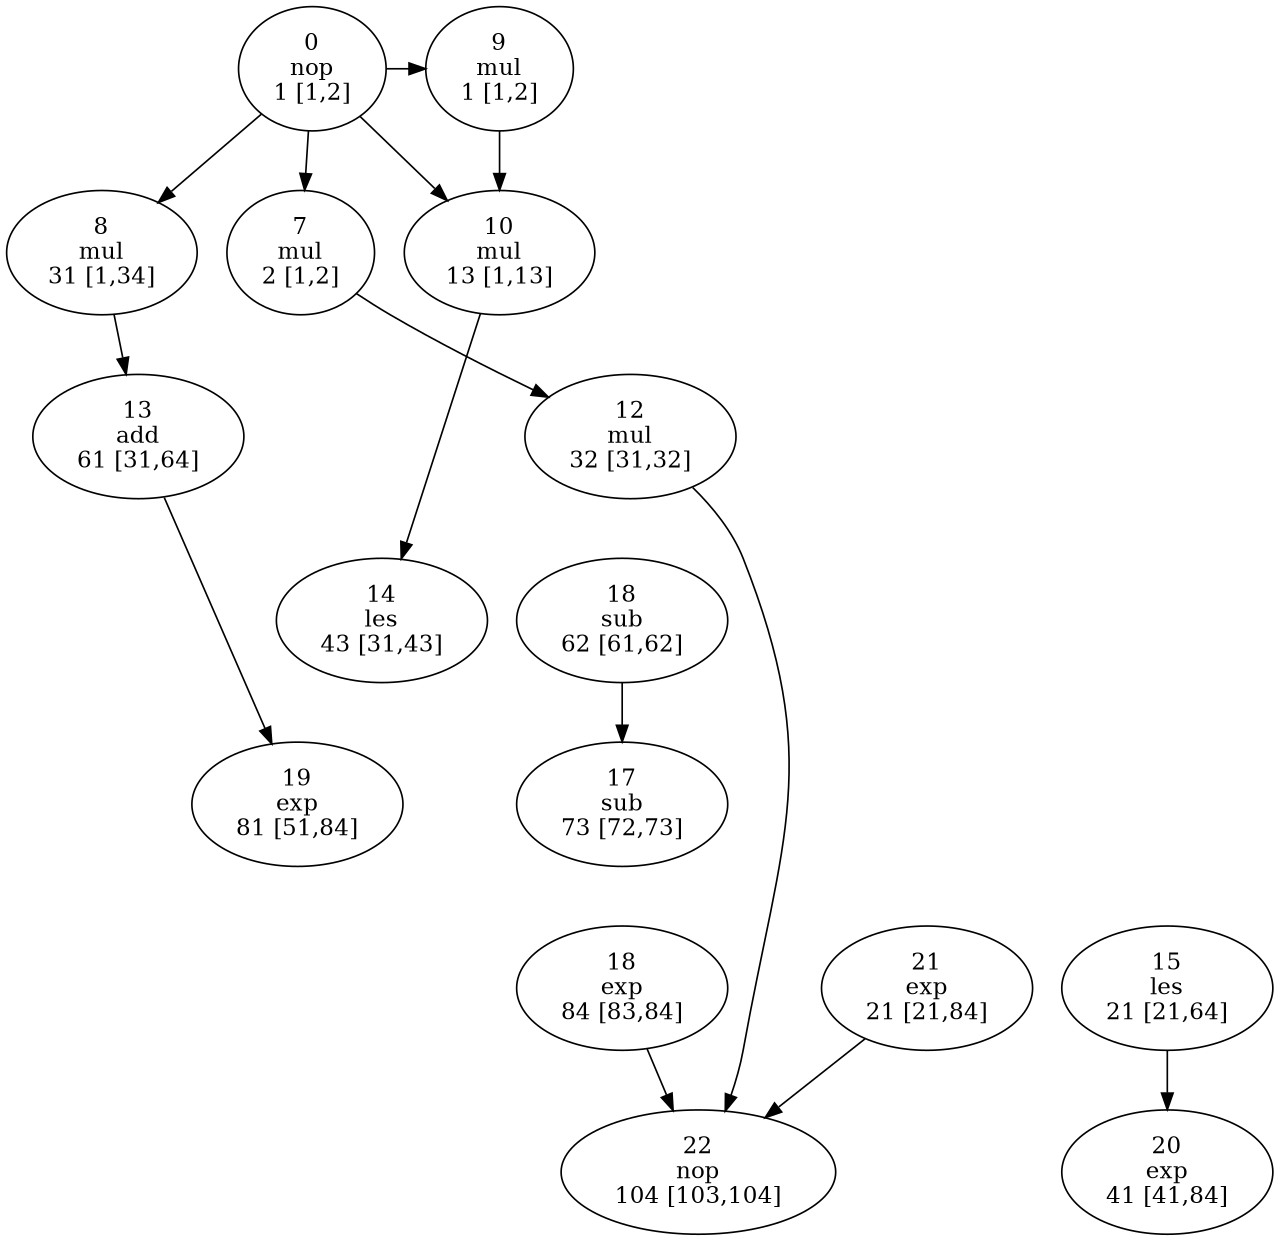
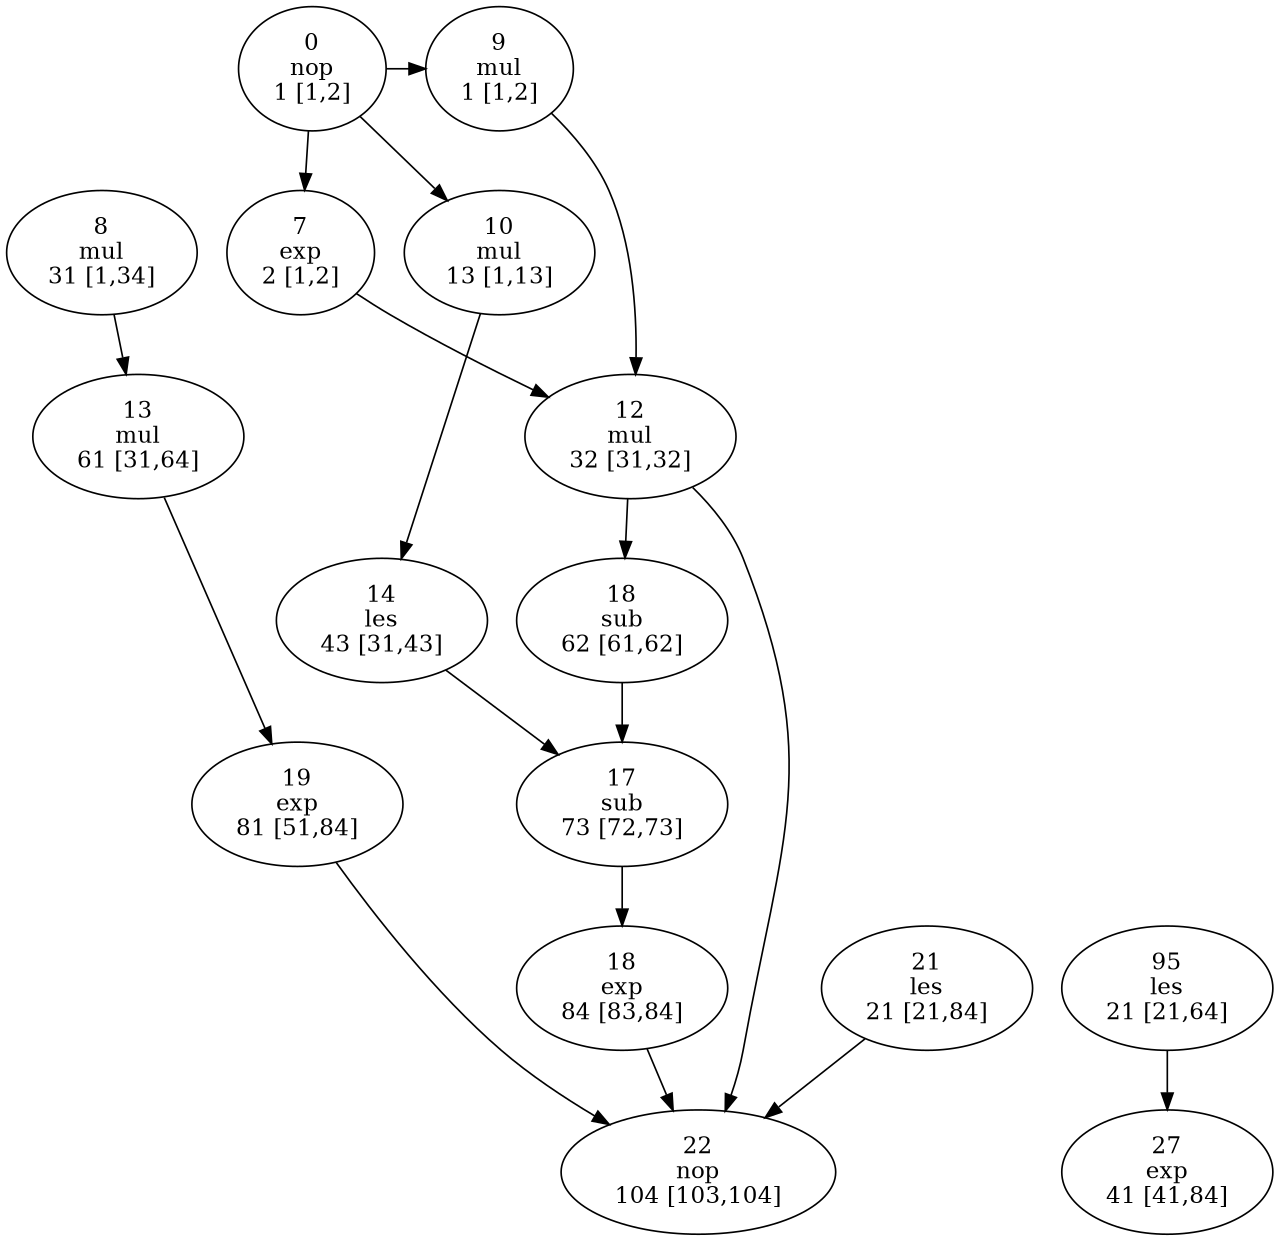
edge "9 mul 1 [1,2]" -> "10 mul 13 [1,13]": now "9 mul 1 [1,2]" -> "12 mul 32 [31,32]"
edge "0 nop 1 [1,2]" -> "8 mul 31 [1,34]": removed
node "7 mul 2 [1,2]": label "7 mul 2 [1,2]" -> "7 exp 2 [1,2]"
node "13 add 61 [31,64]": label "13 add 61 [31,64]" -> "13 mul 61 [31,64]"
edge "12 mul 32 [31,32]" -> "18 sub 62 [61,62]": added
edge "14 les 43 [31,43]" -> "17 sub 73 [72,73]": added
edge "17 sub 73 [72,73]" -> "18 exp 84 [83,84]": added
node "21 exp 21 [21,84]": label "21 exp 21 [21,84]" -> "21 les 21 [21,84]"
node "15 les 21 [21,64]": label "15 les 21 [21,64]" -> "95 les 21 [21,64]"
edge "19 exp 81 [51,84]" -> "22 nop 104 [103,104]": added
node "20 exp 41 [41,84]": label "20 exp 41 [41,84]" -> "27 exp 41 [41,84]"
